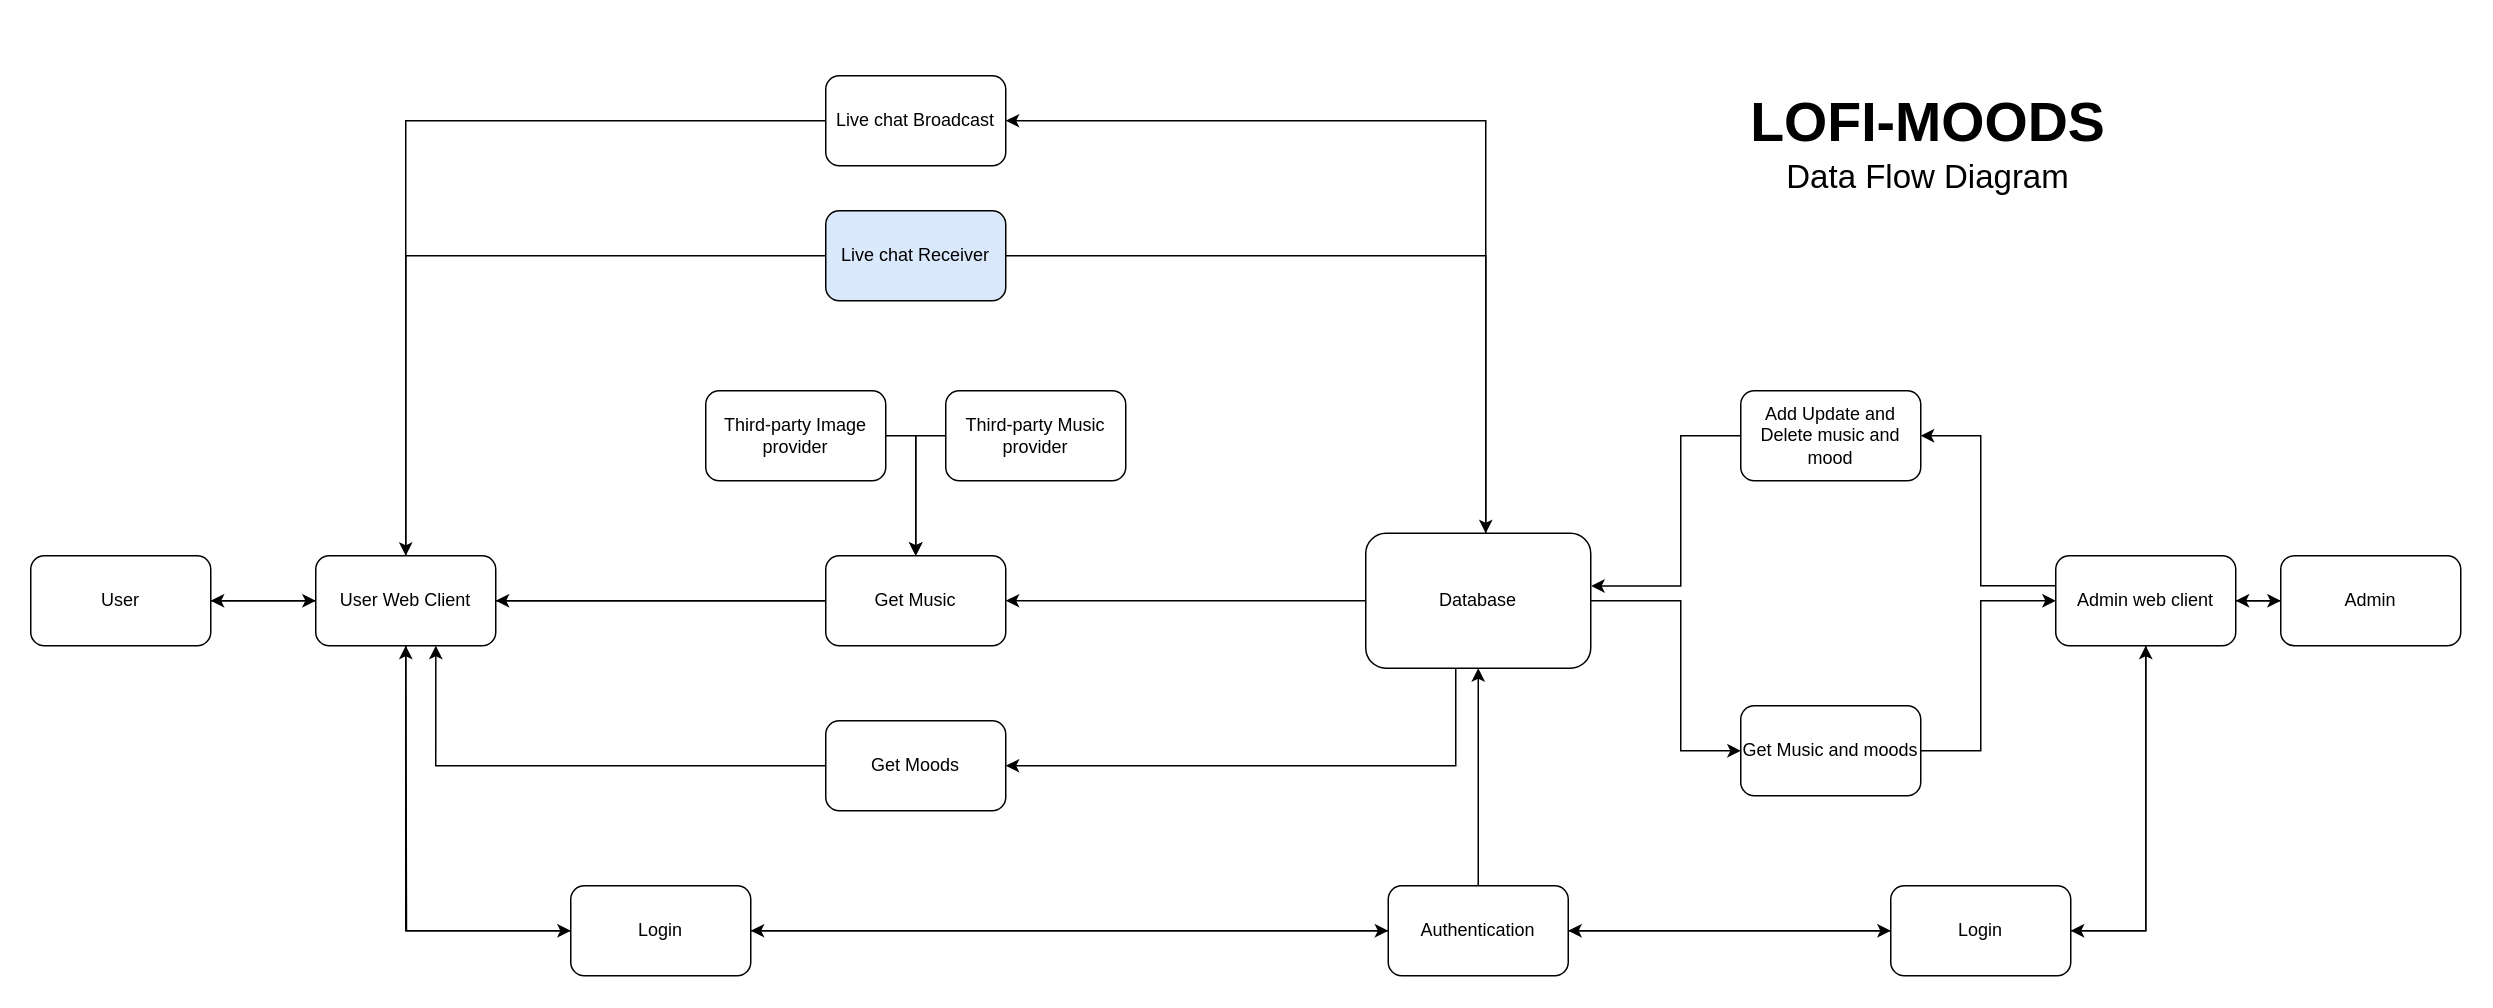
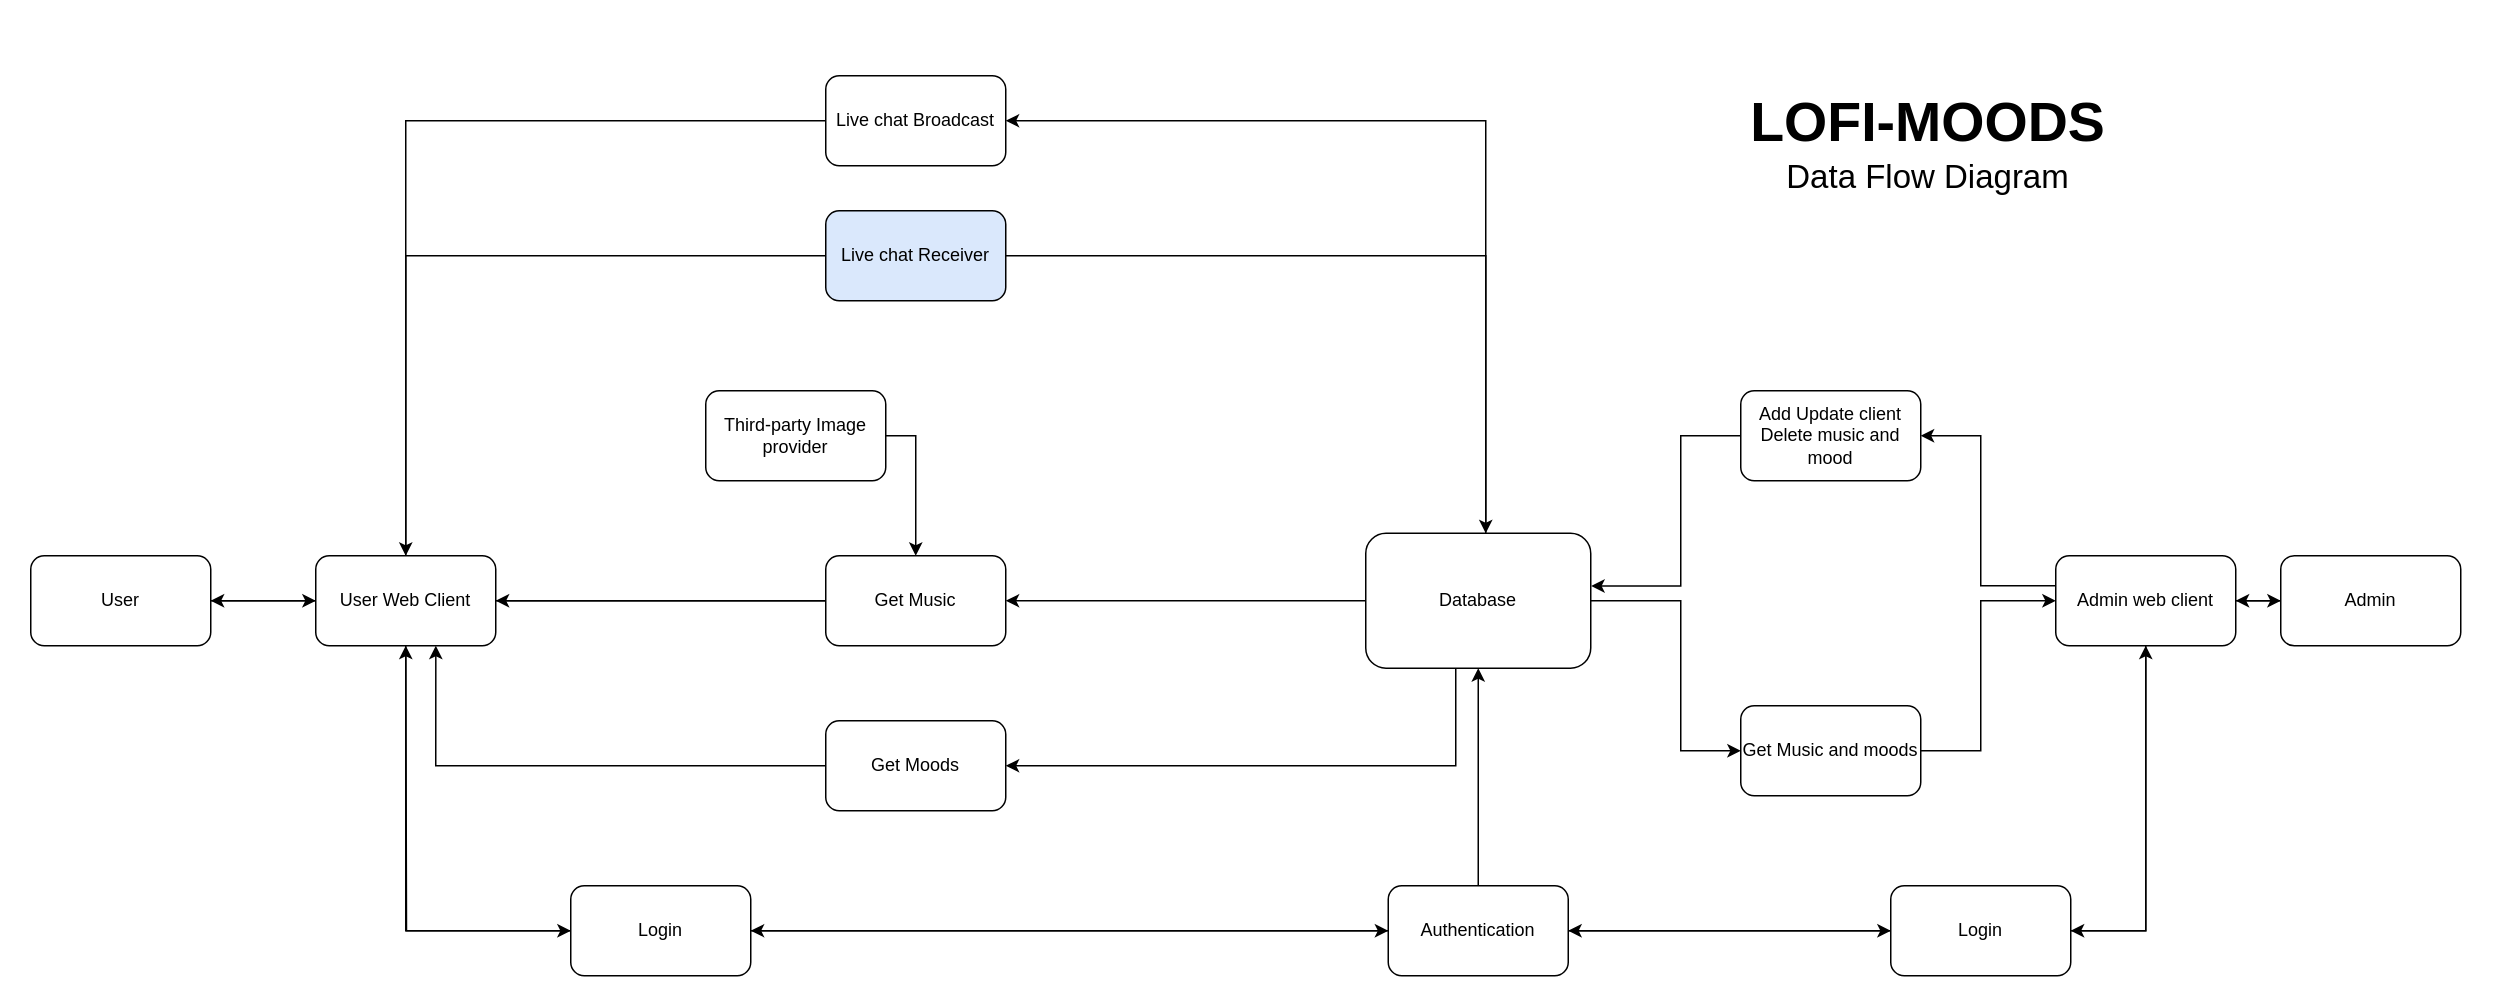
edge "Third-party Music provider" -> "Get Music": removed
node "Third-party Music provider": removed
node "Add Update and Delete music and mood": label "Add Update and Delete music and mood" -> "Add Update client Delete music and mood"
